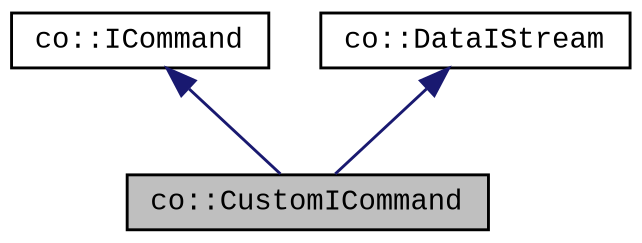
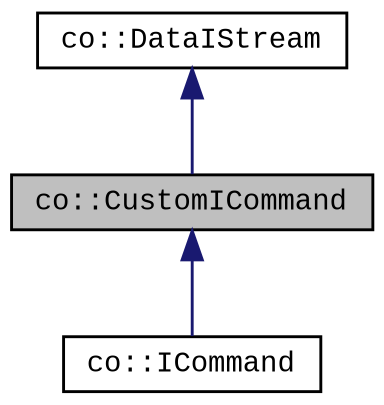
edge "co::CustomICommand" -> "co::ICommand": reversed
